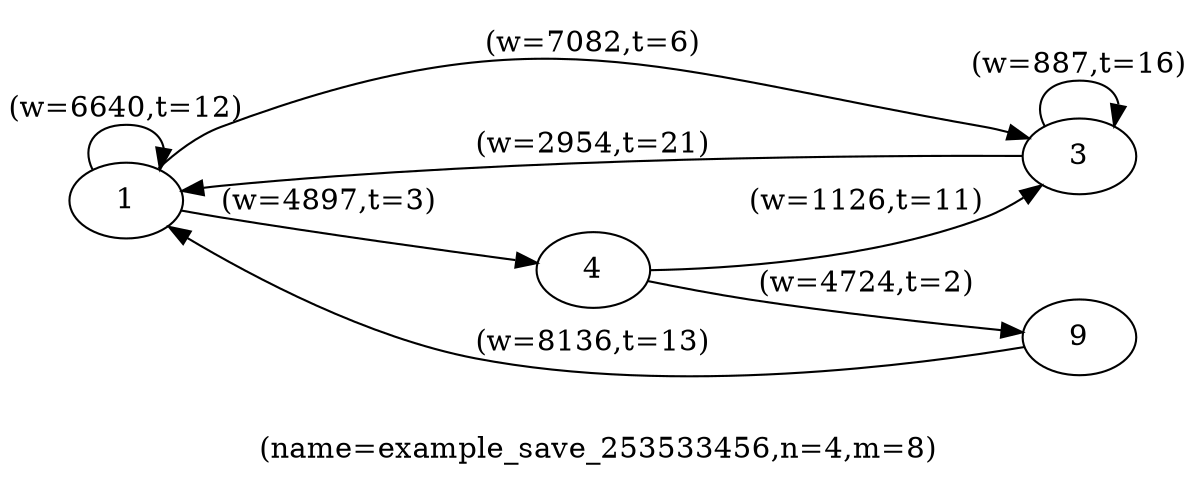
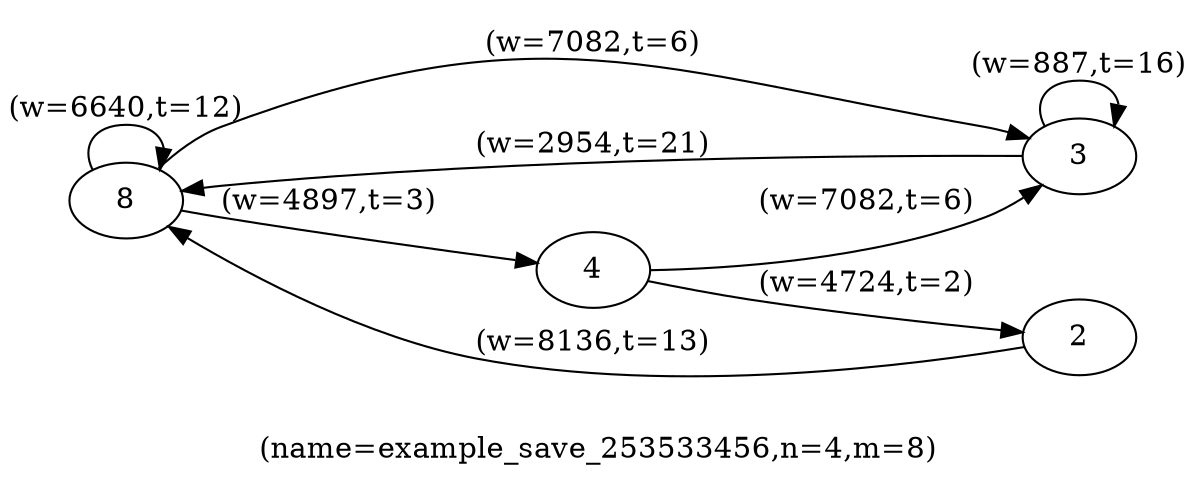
node "1": label "1" -> "8"
edge "4" -> "3": label "(w=1126,t=11)" -> "(w=7082,t=6)"
node "9": label "9" -> "2"
